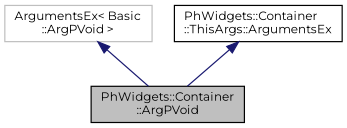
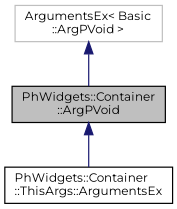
edge "PhWidgets::Container ::ArgPVoid" -> "PhWidgets::Container ::ThisArgs::ArgumentsEx": reversed
